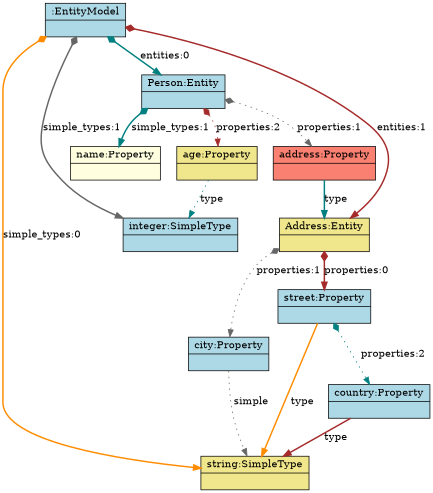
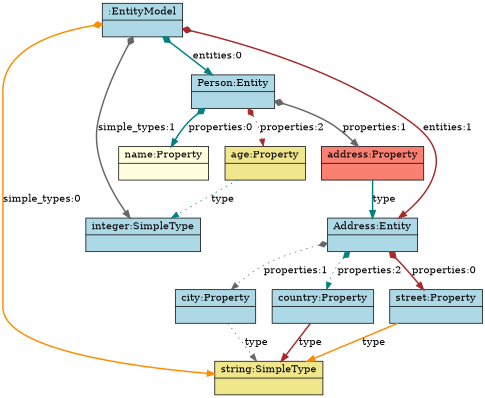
edge "Person:Entity" -- "address:Property": style dotted -> bold
edge "Person:Entity" -- "name:Property": label "simple_types:1" -> "properties:0"
node "Address:Entity": fillcolor khaki -> lightblue
edge "street:Property" -- "country:Property": now "Address:Entity" -- "country:Property"
edge "city:Property" -- "string:SimpleType": label "simple" -> "type"
